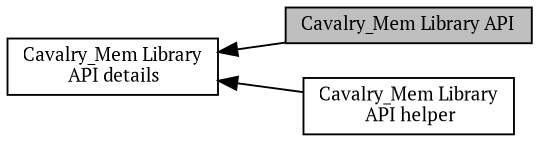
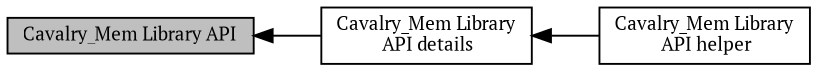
edge "Cavalry_Mem Library API" -> "Cavalry_Mem Library API details": reversed
